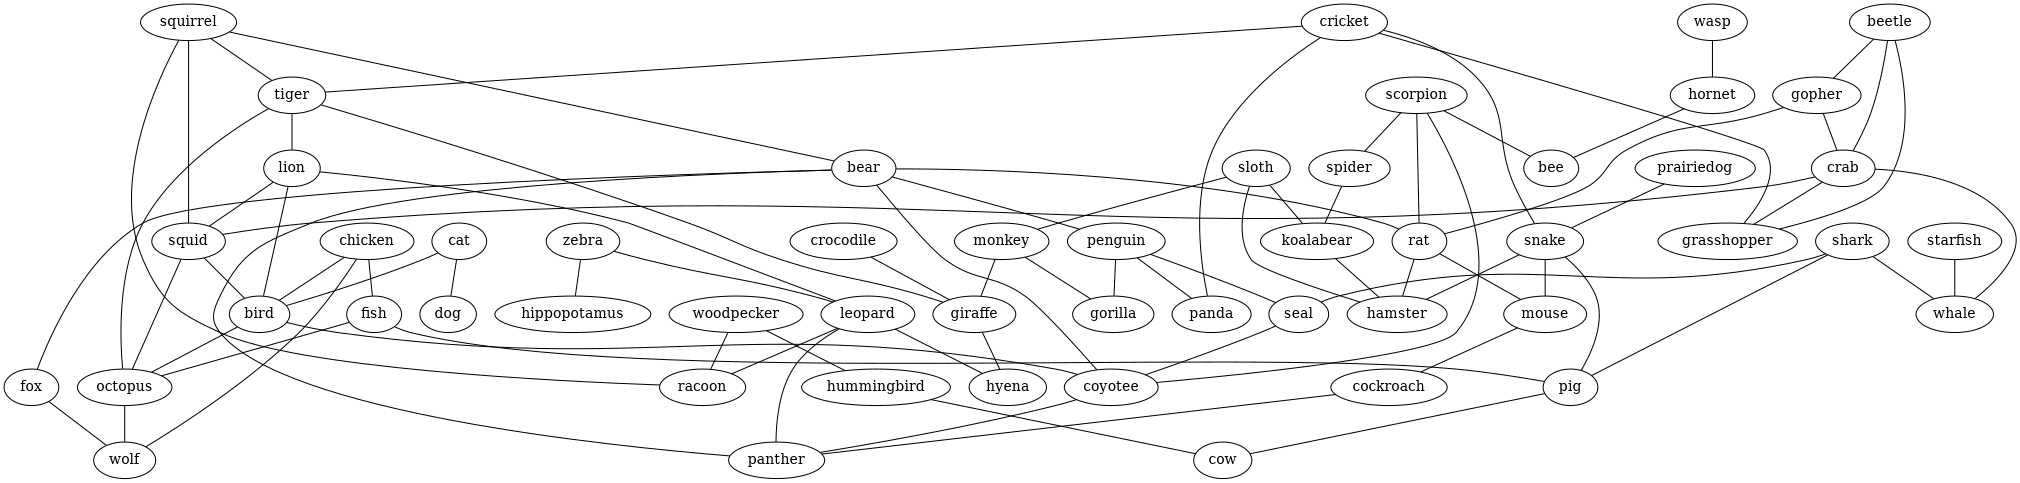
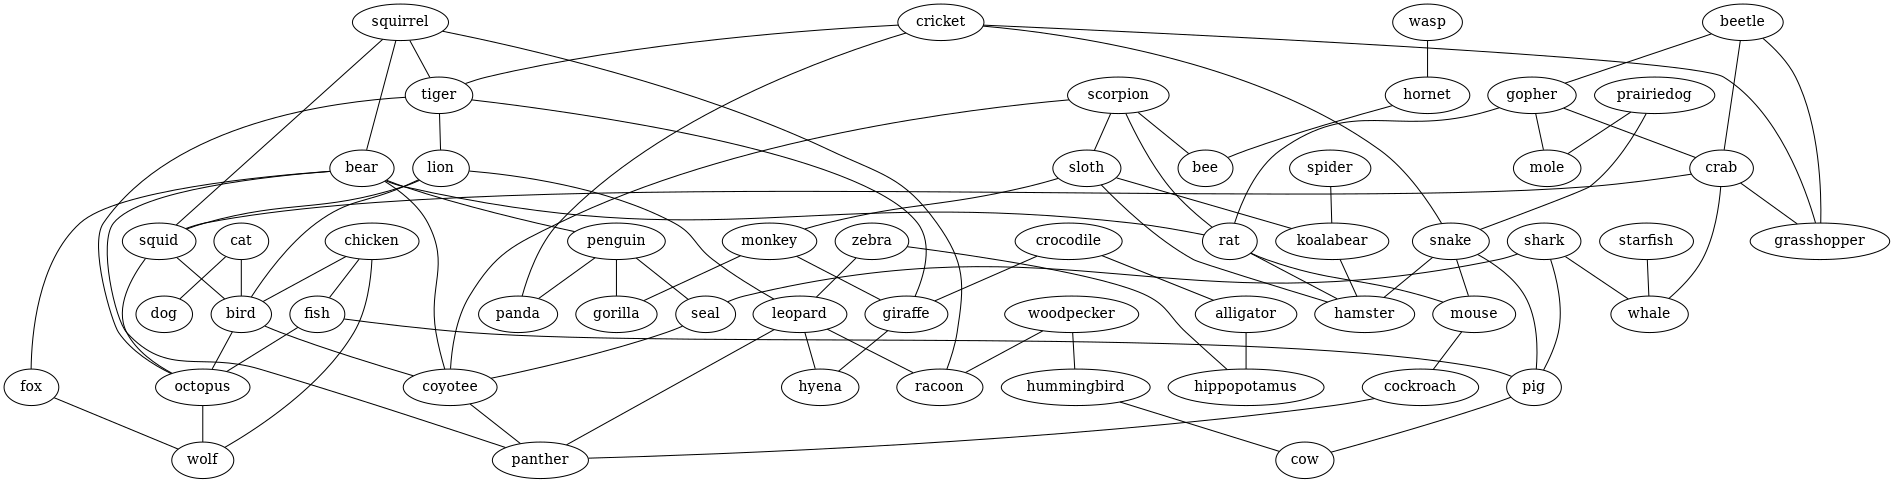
edge "scorpion" -- "spider": now "scorpion" -- "sloth"
node "mole": added
node "alligator": added
